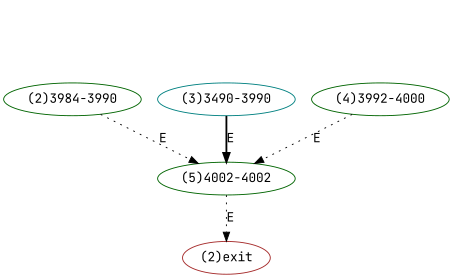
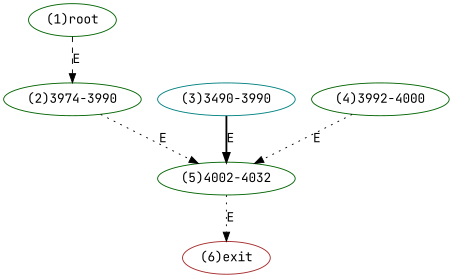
node "(1)root": added
node "(2)3984-3990": label "(2)3984-3990" -> "(2)3974-3990"
node "(5)4002-4002": label "(5)4002-4002" -> "(5)4002-4032"
node "(2)exit": label "(2)exit" -> "(6)exit"
